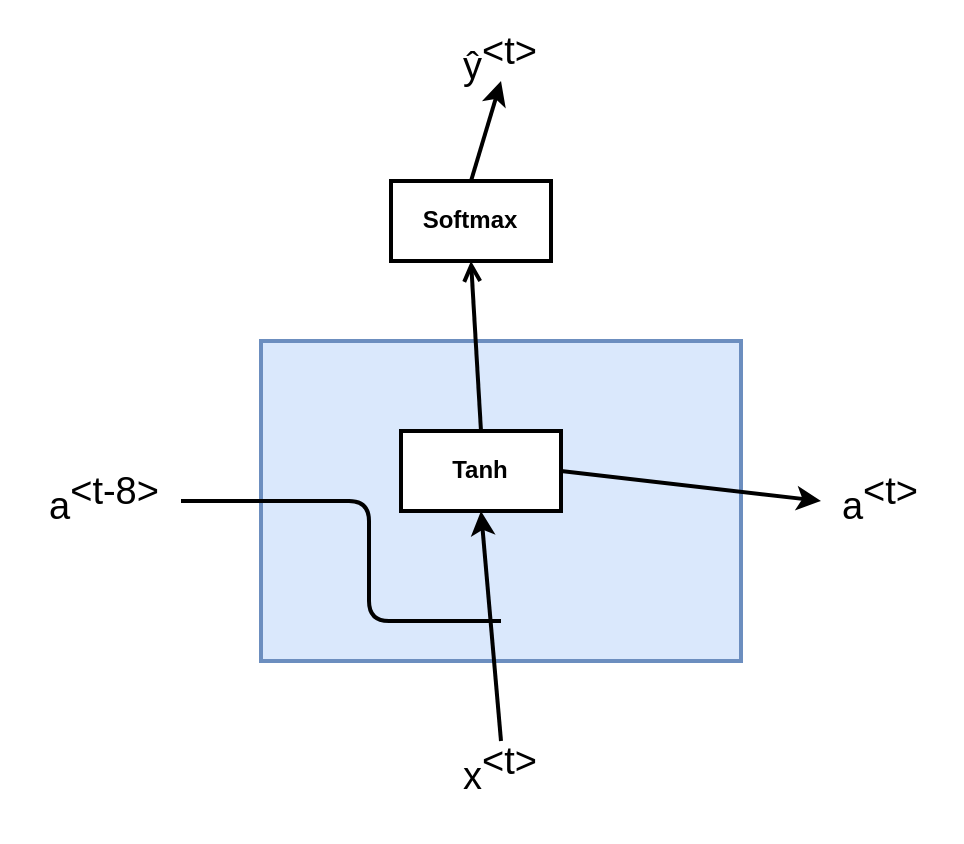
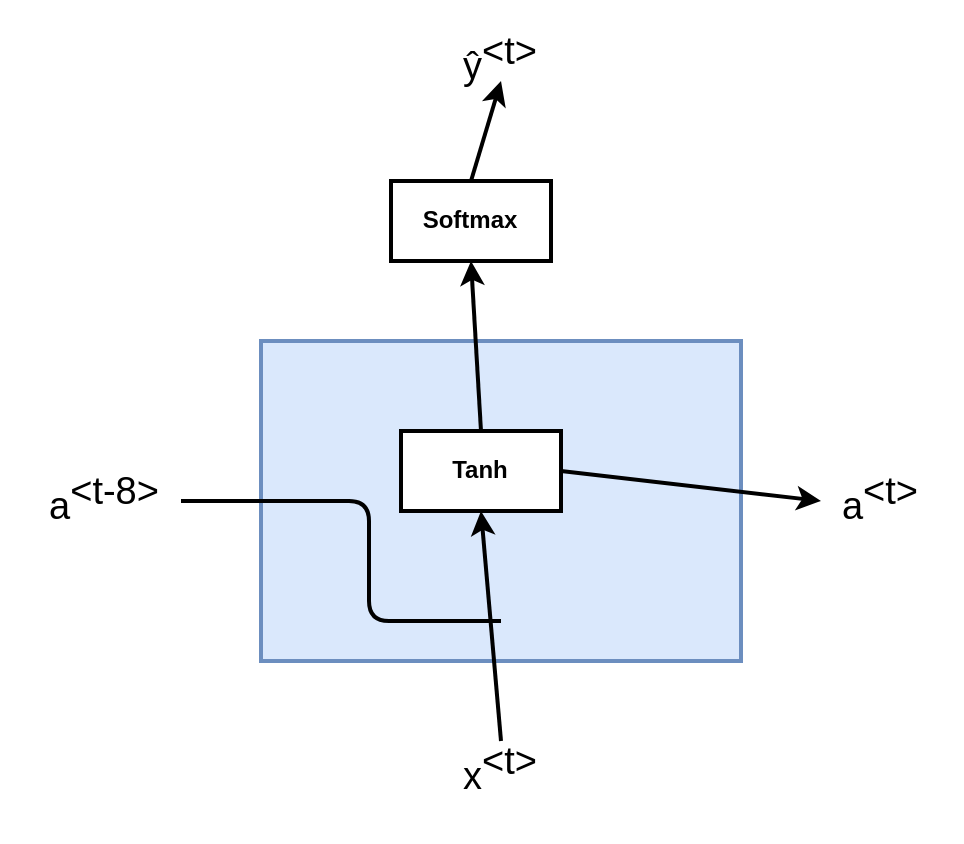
edge "Tanh" -> "Softmax": arrowhead open -> classic
